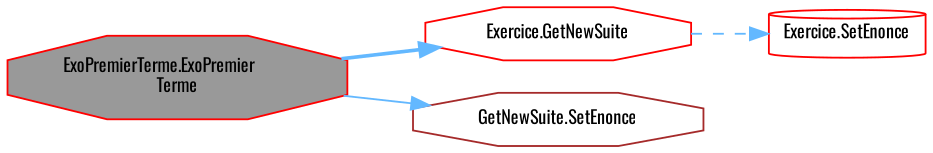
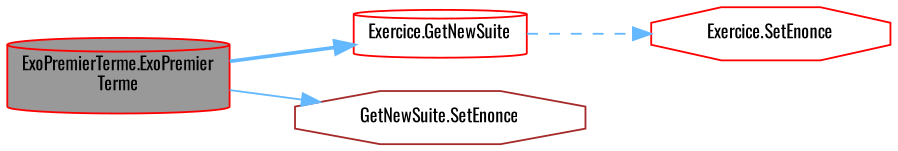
node "Exercice.GetNewSuite": shape octagon -> cylinder
node "Exercice.SetEnonce": shape cylinder -> octagon
node "ExoPremierTerme.ExoPremier Terme": shape octagon -> cylinder
